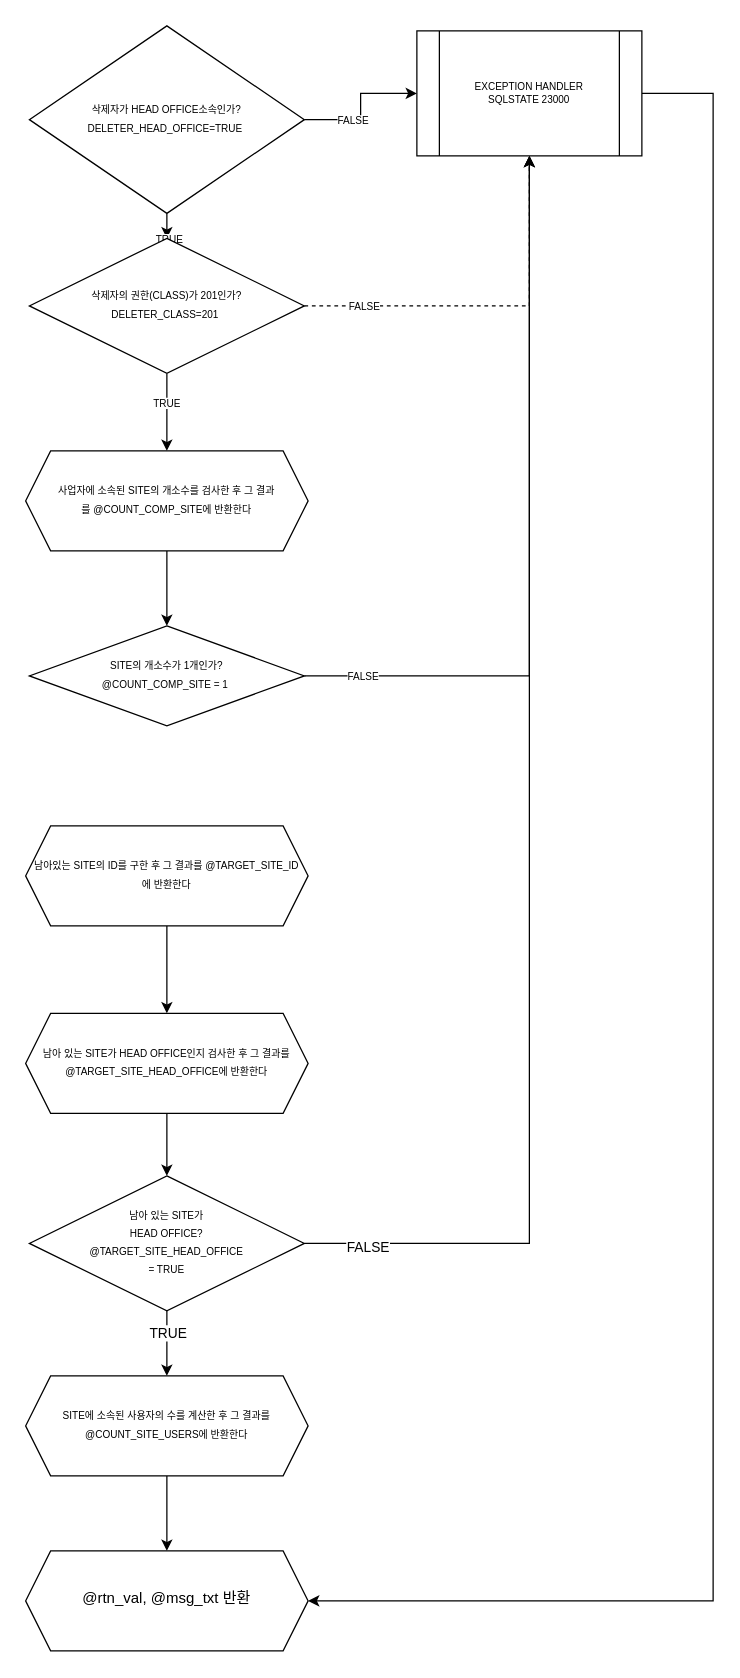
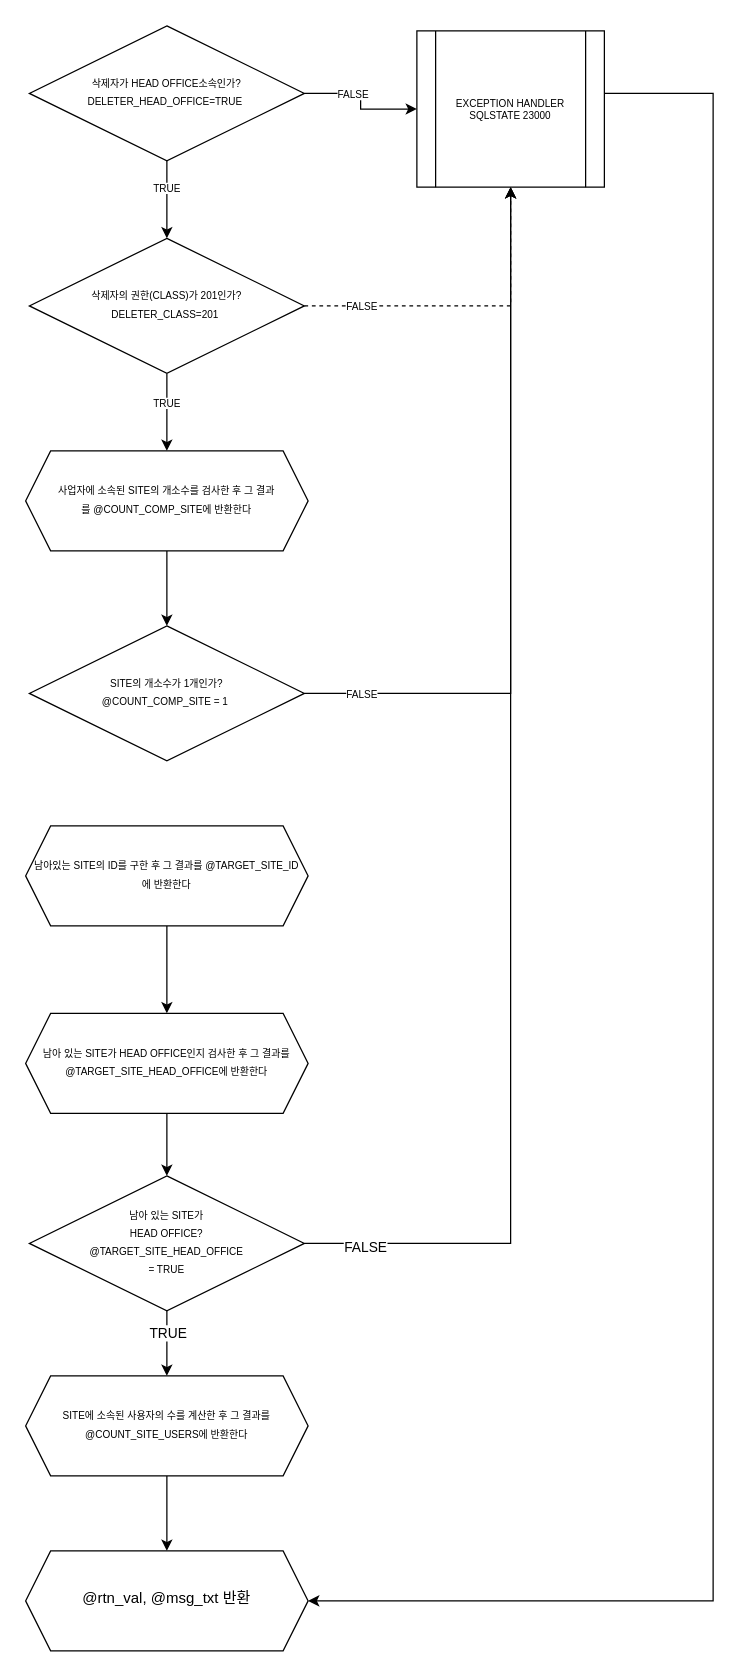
node "EXCEPTION HANDLER SQLSTATE 23000": size 225x125 -> 188x156
node "삭제자가 HEAD OFFICE소속인가? DELETER_HEAD_OFFICE=TRUE": size 275x188 -> 275x135
node "SITE의 개소수가 1개인가? @COUNT_COMP_SITE = 1": size 275x100 -> 275x135
